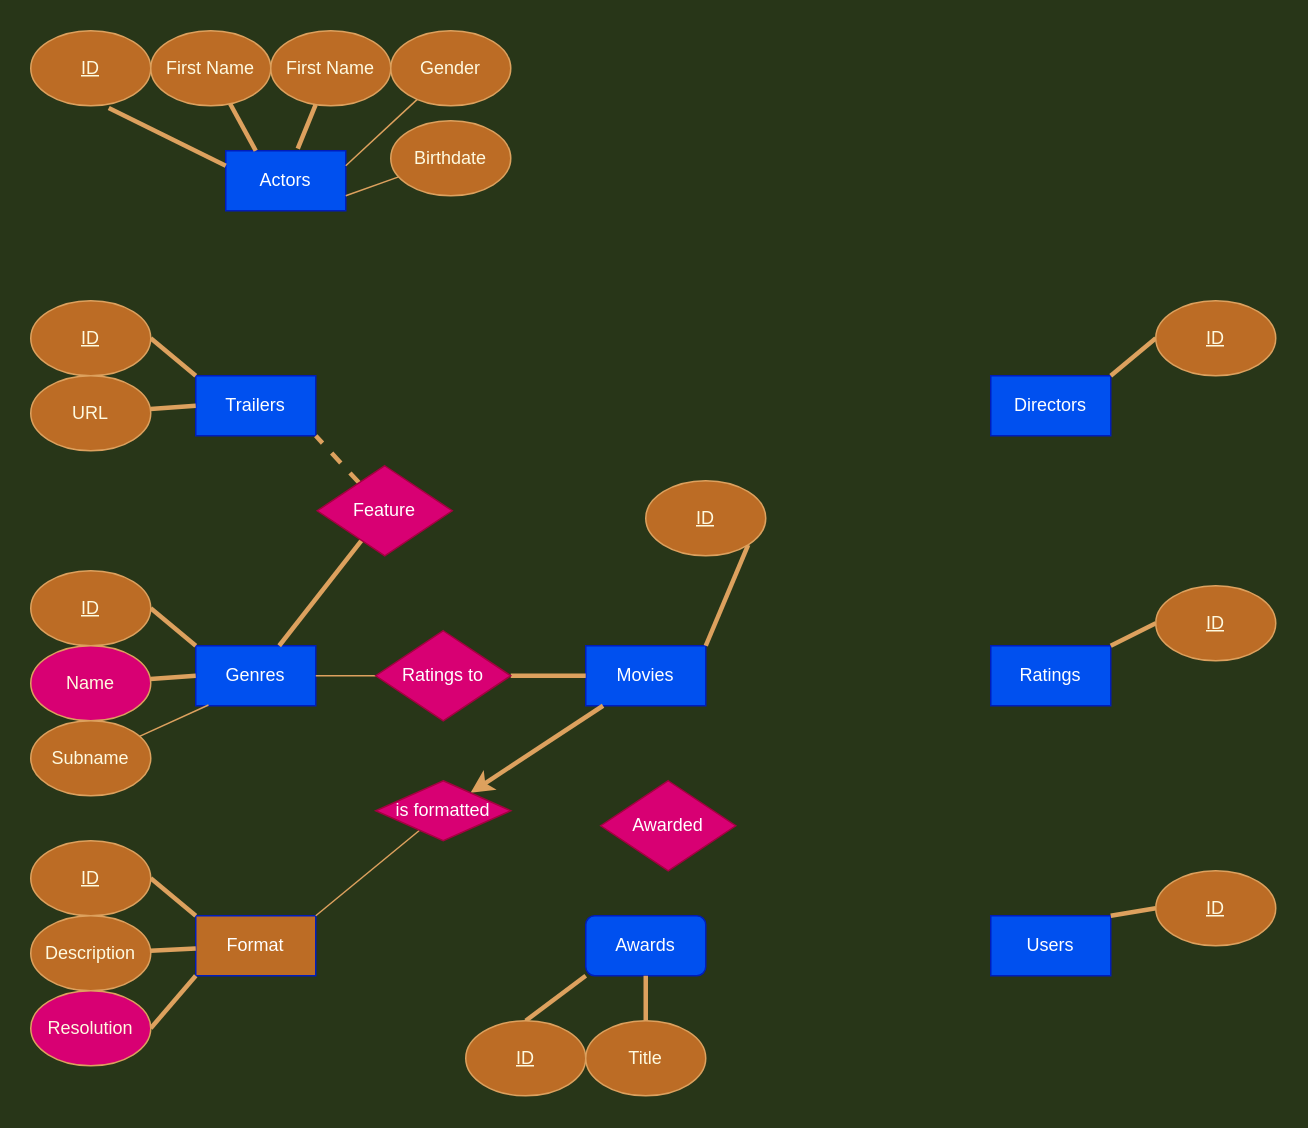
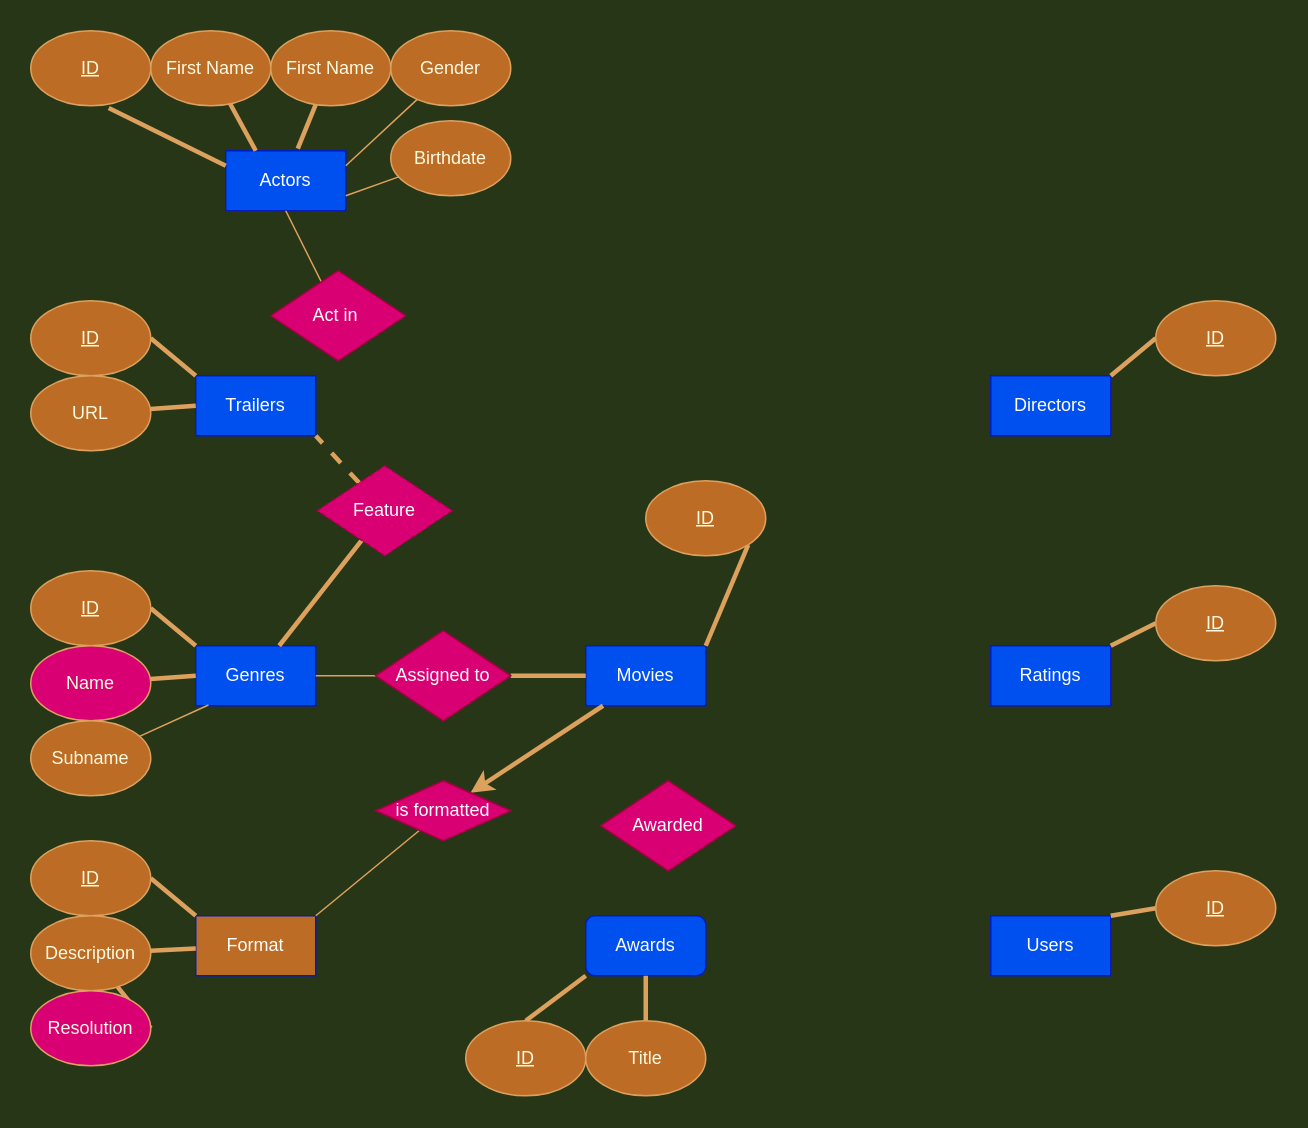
edge "Actors" -- "Act in": added
node "Act in": added
node "Feature": style solid -> dashed
node "Ratings to": label "Ratings to" -> "Assigned to"
edge "Format" -- "Resolution": now "Description" -- "Resolution"
